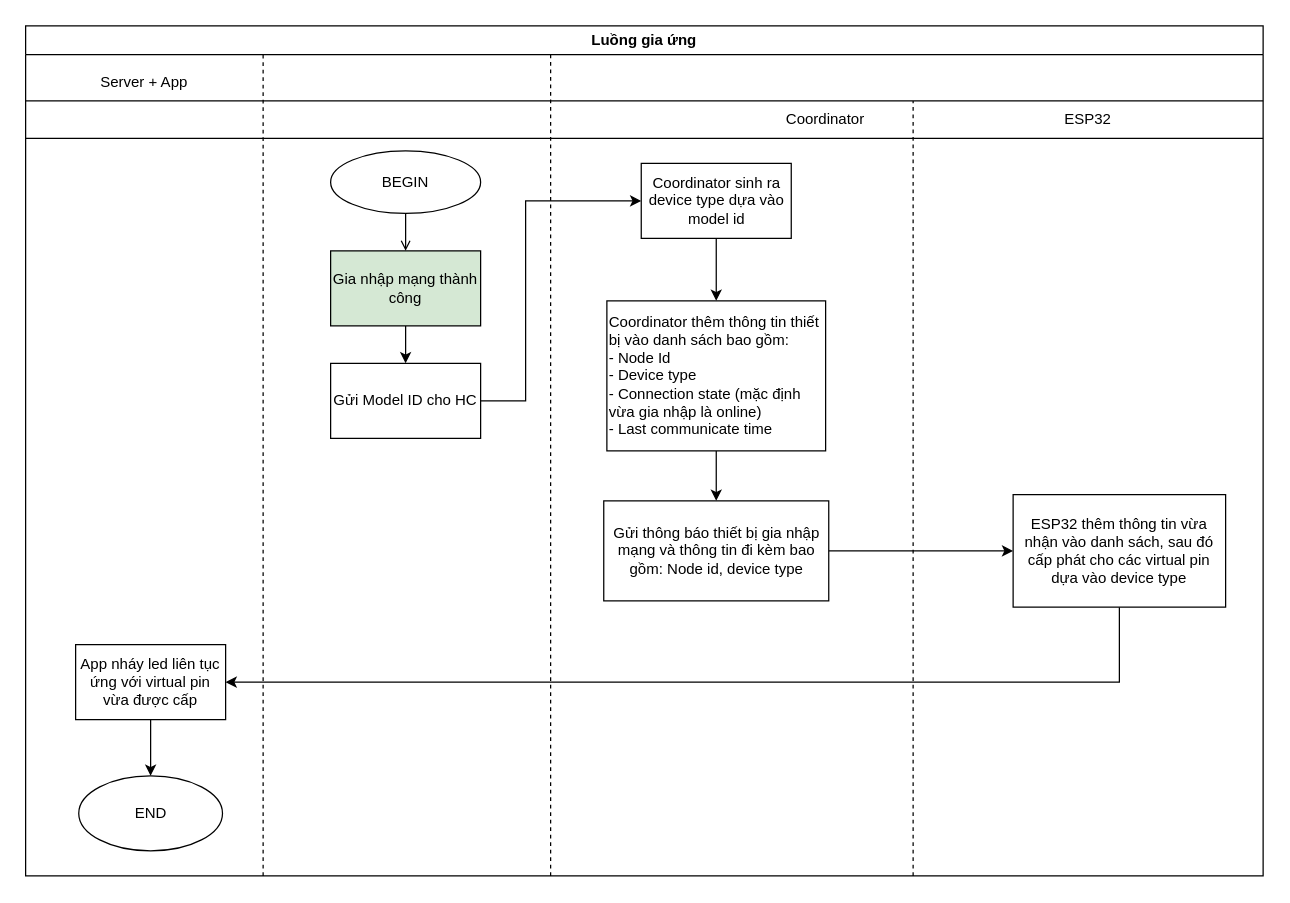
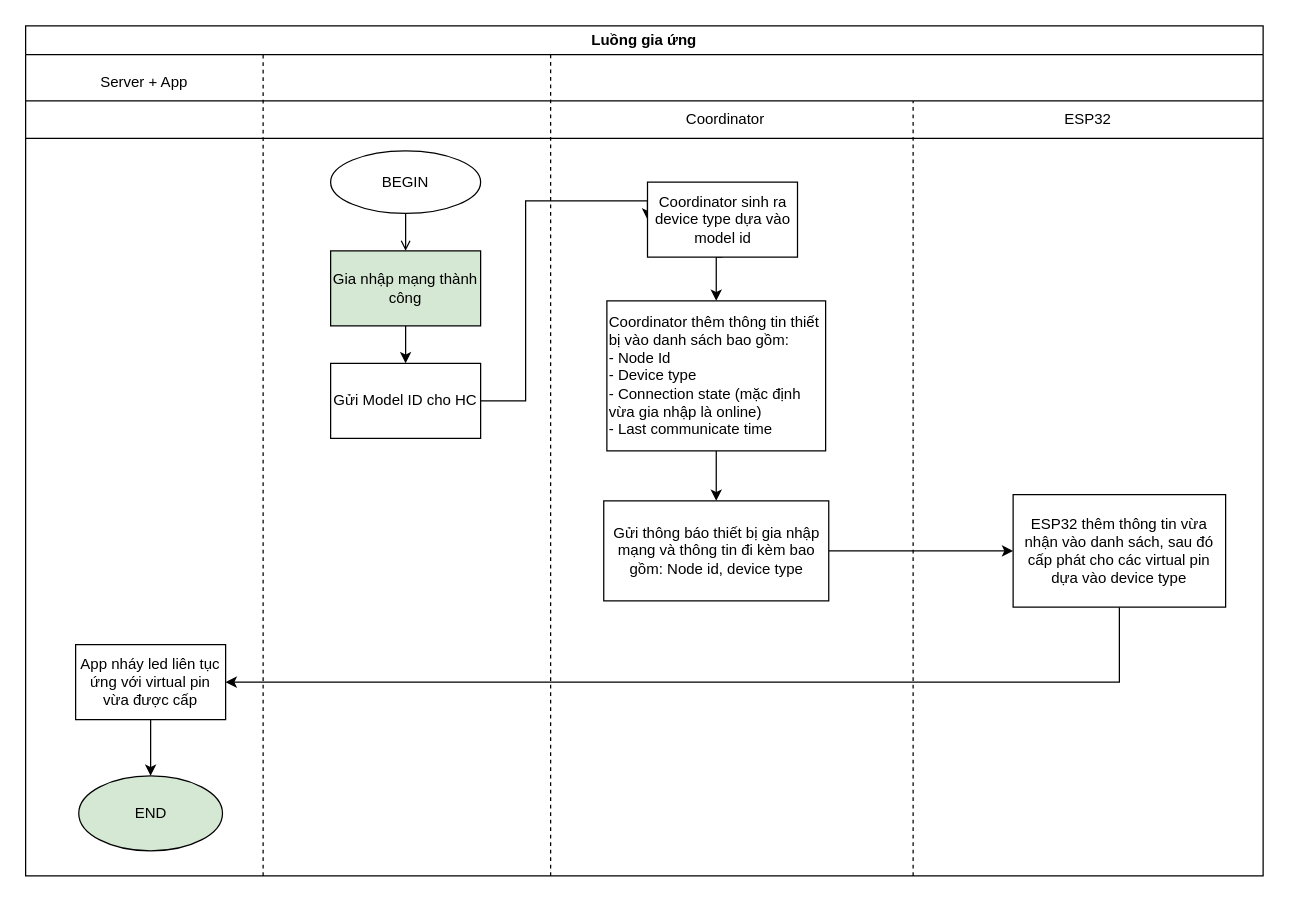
node "Coordinator": moved (826, 119) -> (726, 119)
node "Coordinator sinh ra device type dựa vào model id": moved (716, 201) -> (723, 219)
node "END": fillcolor #ffffff -> #d5e8d4
